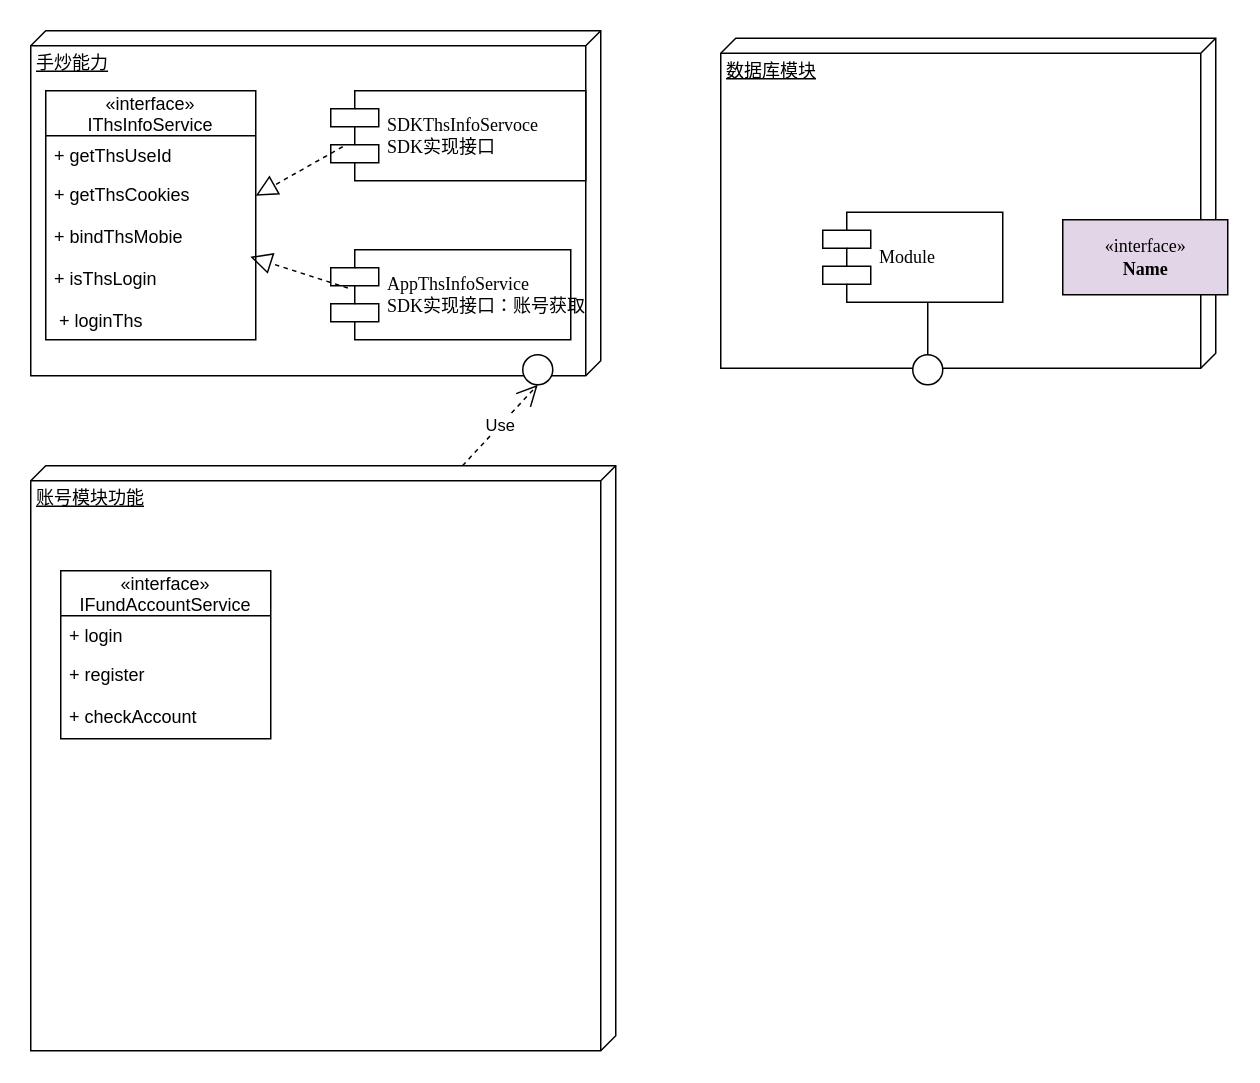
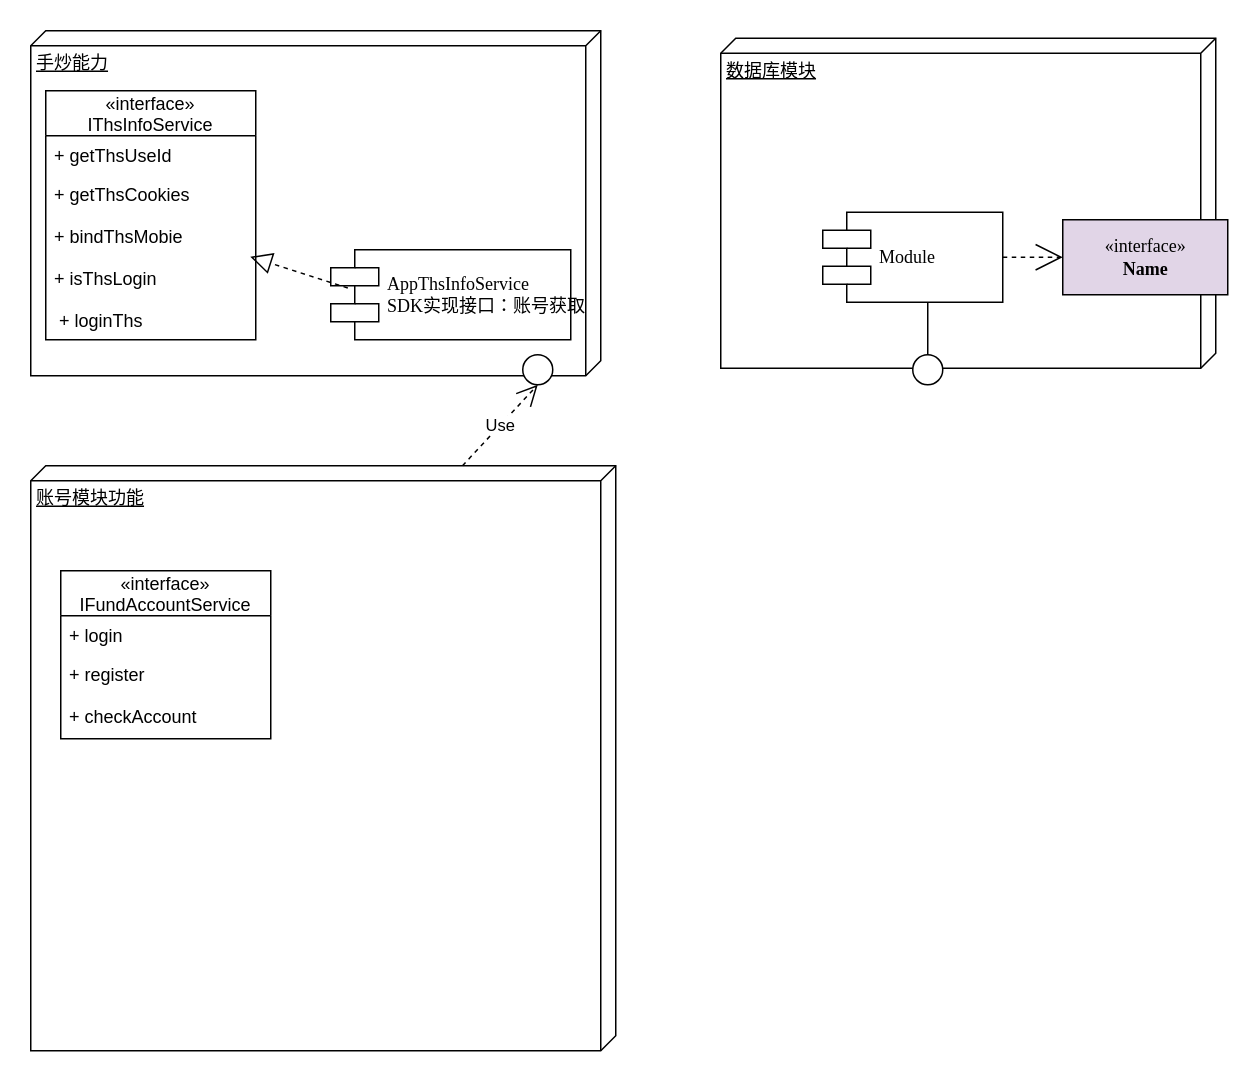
node "SDKThsInfoServoce SDK实现接口": removed
edge "SDKThsInfoServoce SDK实现接口" -> "+ getThsCookies": removed
edge "Module" -> "«interface» Name": added
